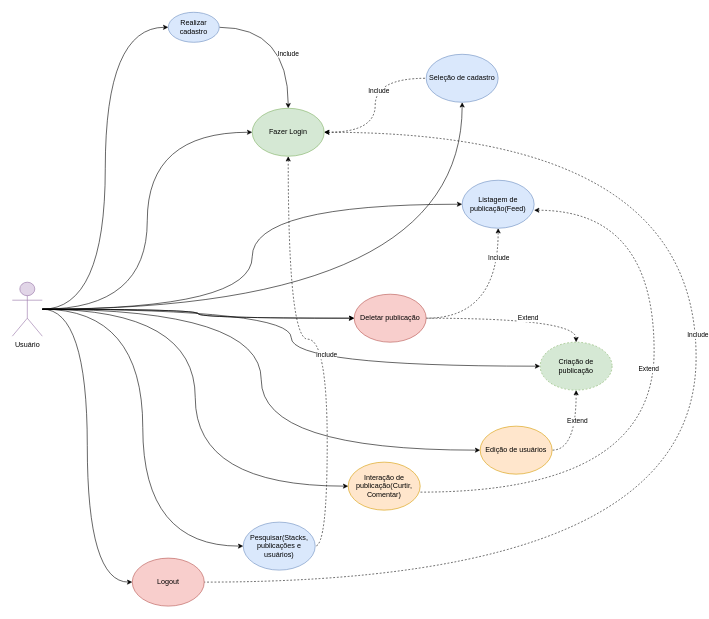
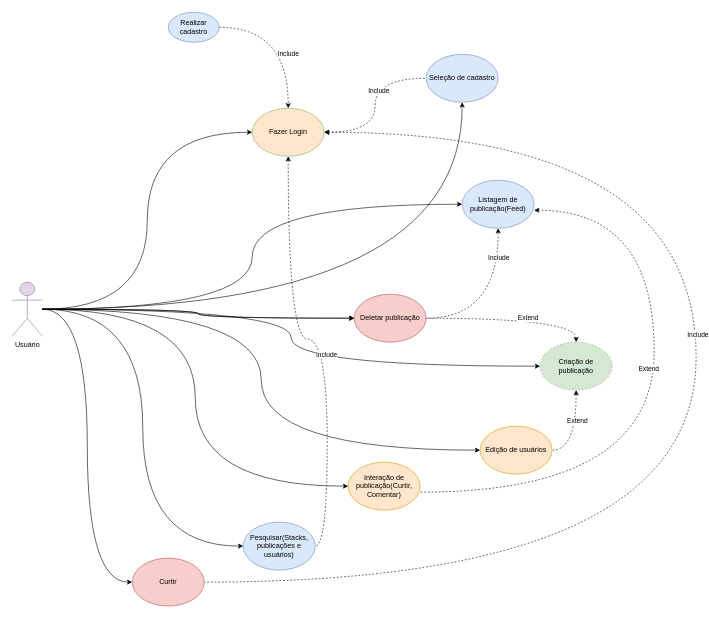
edge "Realizar cadastro" -> "Fazer Login": style solid -> dashed
edge "Usuário" -> "Realizar cadastro": removed
node "Fazer Login": fillcolor #d5e8d4 -> #ffe6cc
node "Logout": label "Logout" -> "Curtir"
